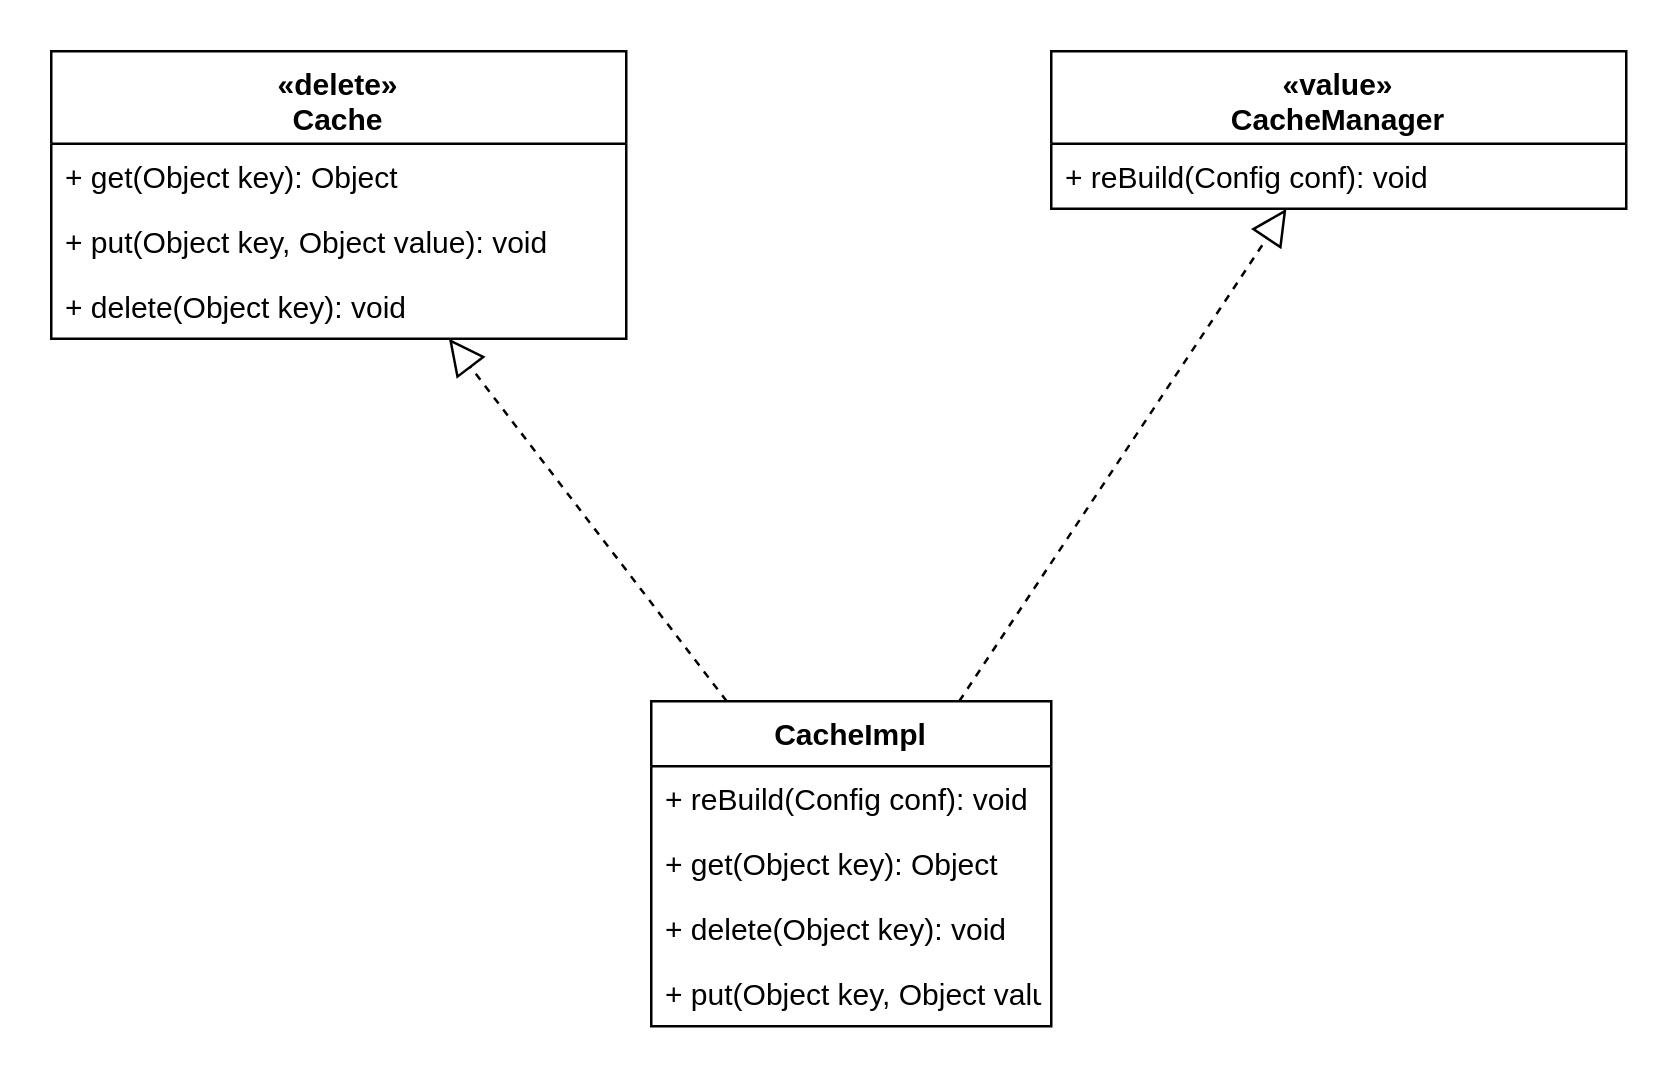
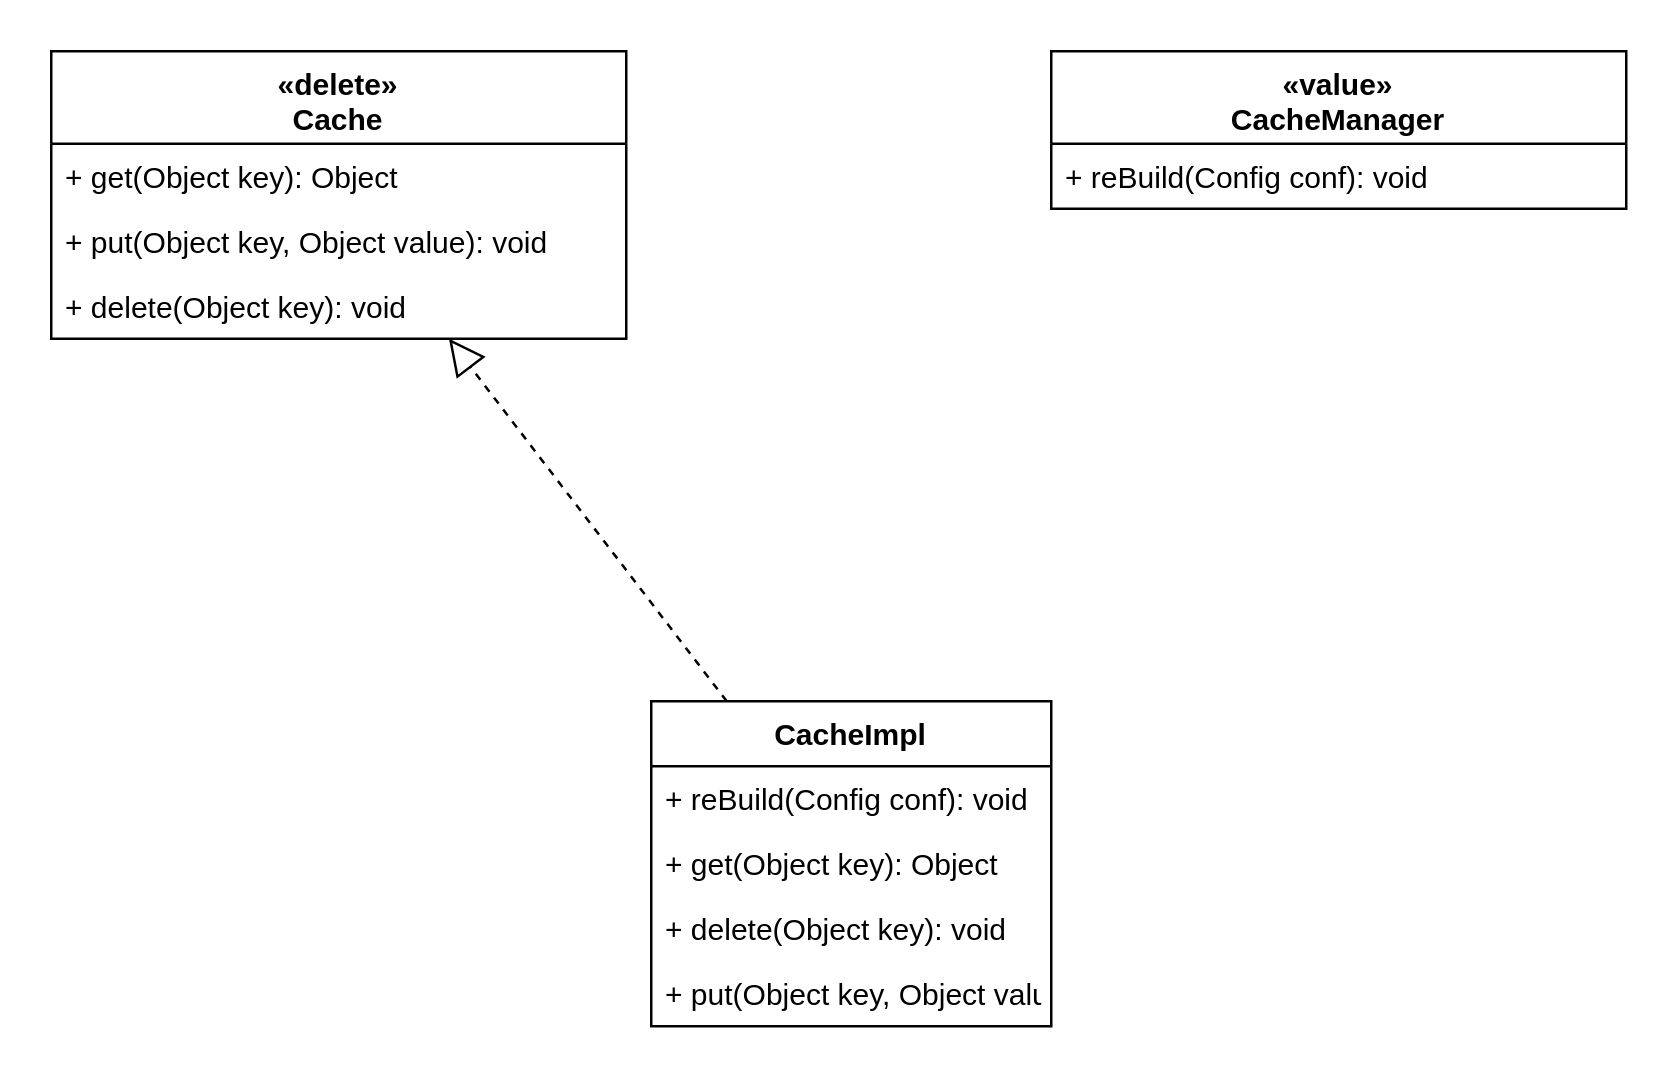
edge "CacheImpl" -> "«value» CacheManager": removed
